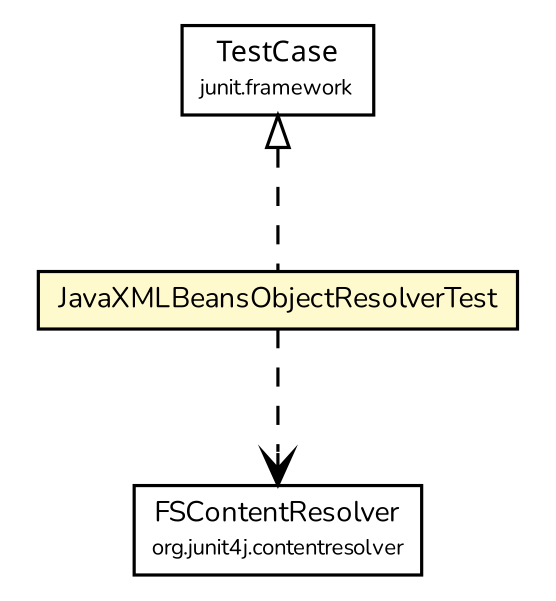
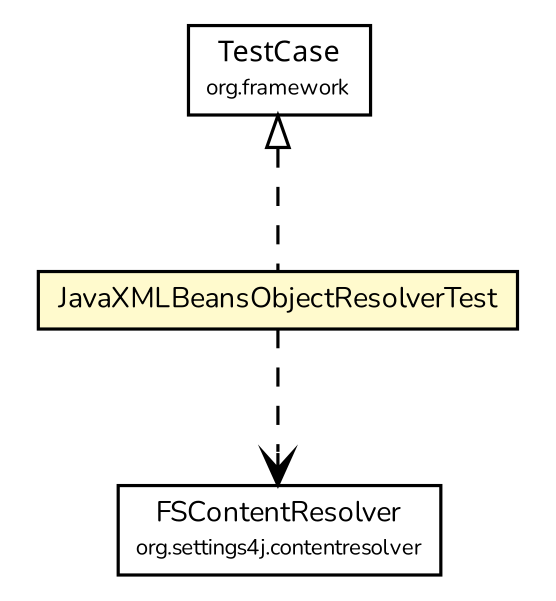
node "TestCase": text "junit.framework" -> "org.framework"
node "FSContentResolver": text "org.junit4j.contentresolver" -> "org.settings4j.contentresolver"
